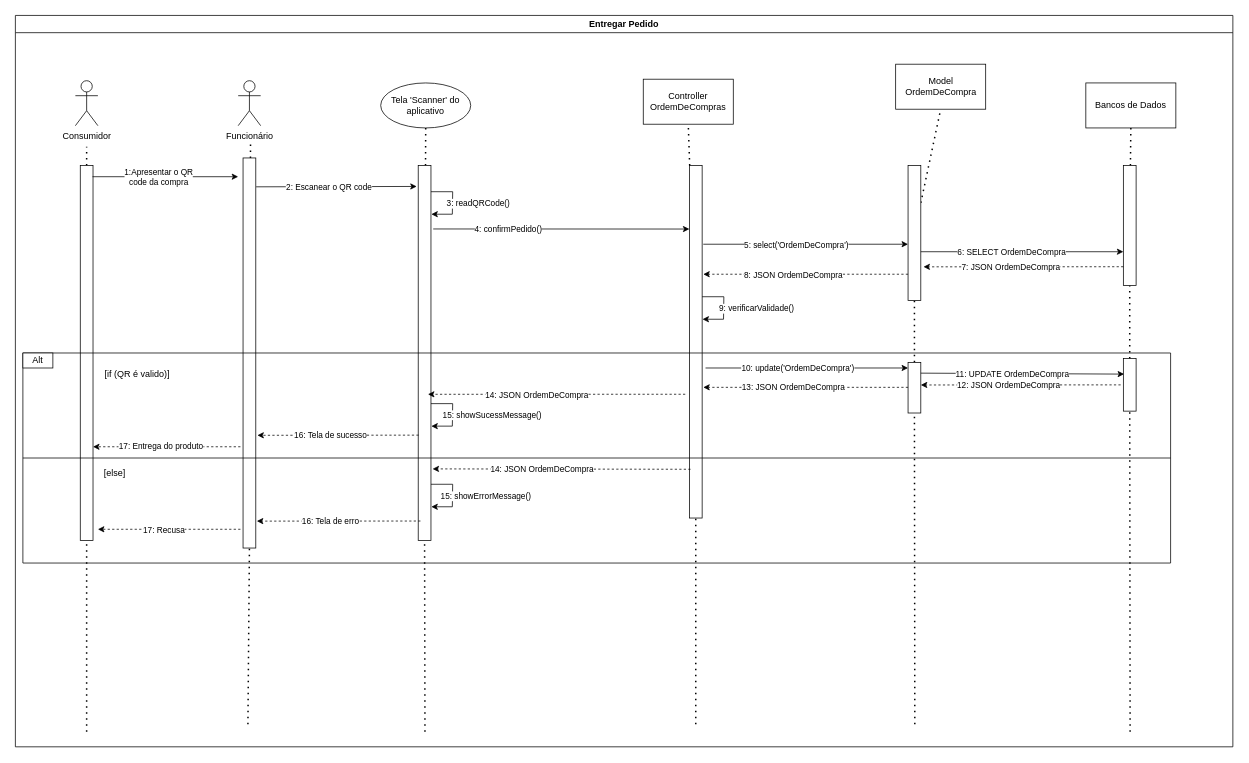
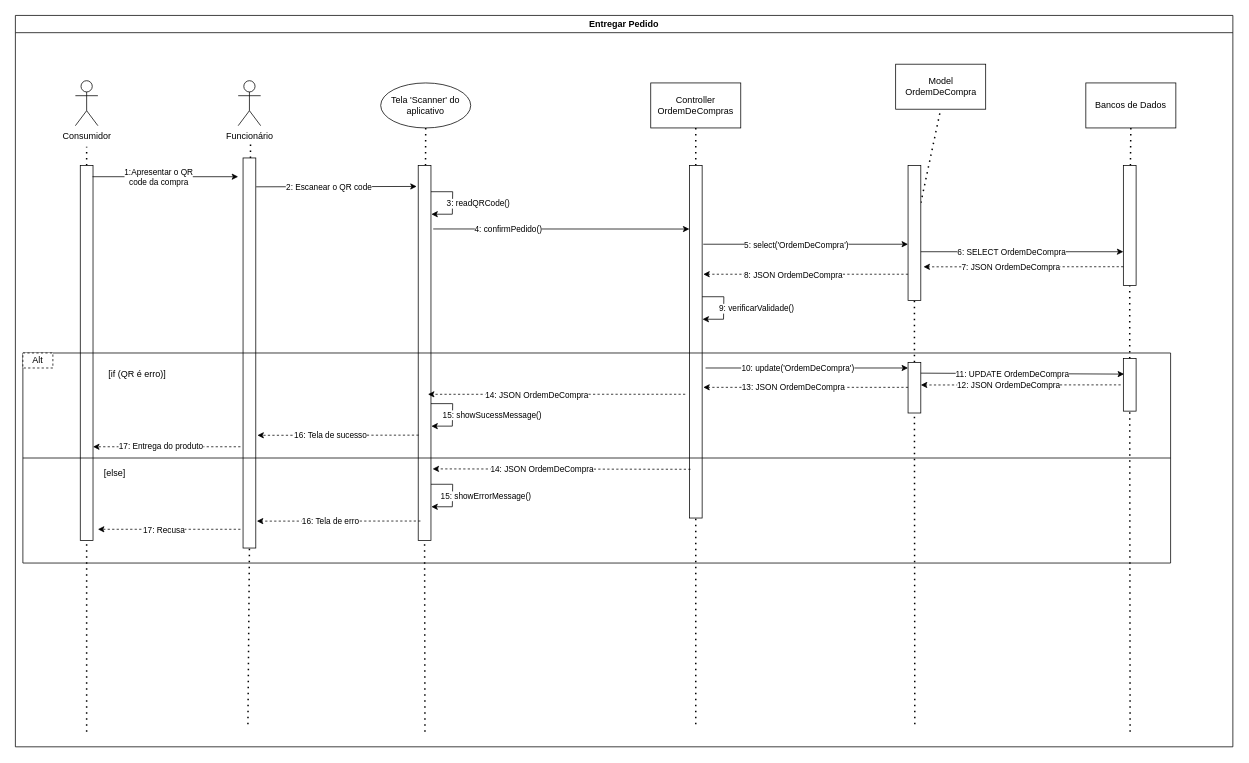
node "Controller OrdemDeCompras": moved (688, 102) -> (696, 105)
node "Alt": style solid -> dashed
node "[if (QR é valido)]": label "[if (QR é valido)]" -> "[if (QR é erro)]"
